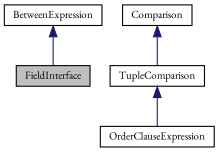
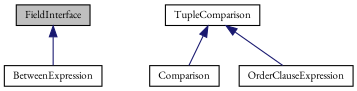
edge "FieldInterface" -> "BetweenExpression": reversed
edge "TupleComparison" -> "Comparison": reversed
